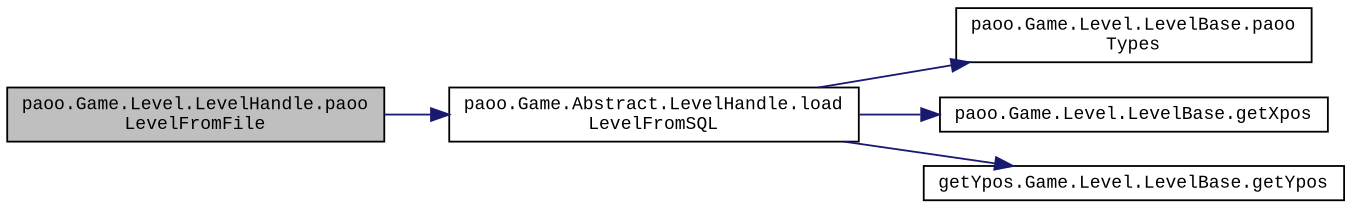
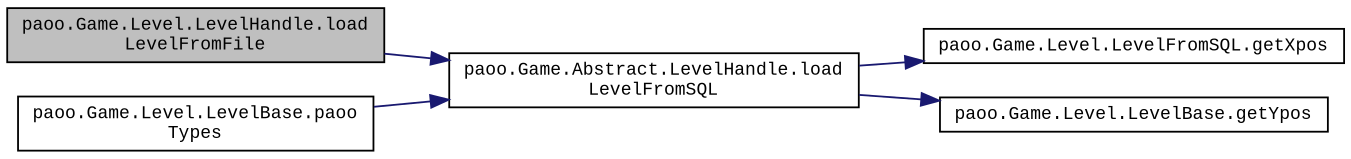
edge "paoo.Game.Abstract.LevelHandle.load LevelFromSQL" -> "paoo.Game.Level.LevelBase.paoo Types": reversed
node "paoo.Game.Level.LevelHandle.paoo LevelFromFile": label "paoo.Game.Level.LevelHandle.paoo LevelFromFile" -> "paoo.Game.Level.LevelHandle.load LevelFromFile"
node "paoo.Game.Level.LevelBase.getXpos": label "paoo.Game.Level.LevelBase.getXpos" -> "paoo.Game.Level.LevelFromSQL.getXpos"
node "getYpos.Game.Level.LevelBase.getYpos": label "getYpos.Game.Level.LevelBase.getYpos" -> "paoo.Game.Level.LevelBase.getYpos"
